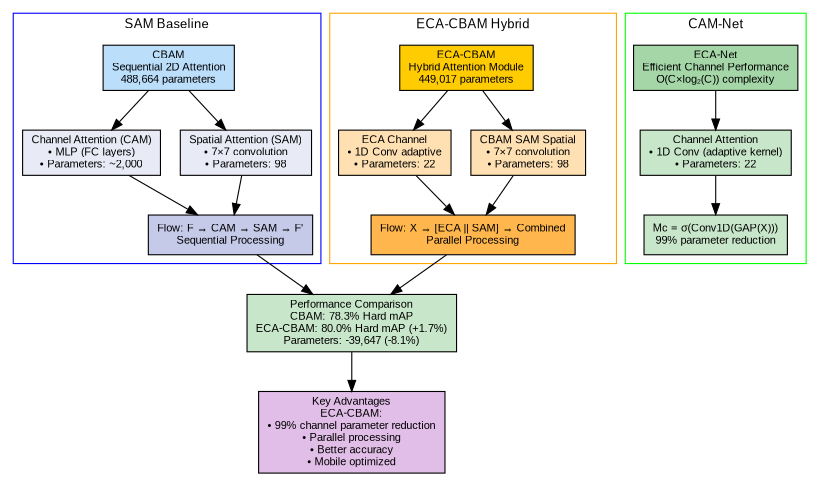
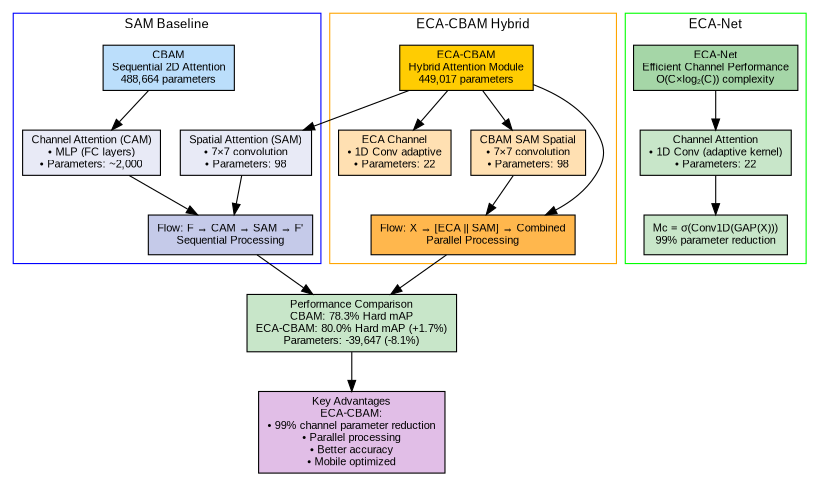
cluster "CAM-Net": label "CAM-Net" -> "ECA-Net"
edge "CBAM Sequential 2D Attention 488,664 parameters" -> "Spatial Attention (SAM) • 7×7 convolution • Parameters: 98": now "ECA-CBAM Hybrid Attention Module 449,017 parameters" -> "Spatial Attention (SAM) • 7×7 convolution • Parameters: 98"
edge "ECA Channel • 1D Conv adaptive • Parameters: 22" -> "Flow: X → [ECA || SAM] → Combined Parallel Processing": now "ECA-CBAM Hybrid Attention Module 449,017 parameters" -> "Flow: X → [ECA || SAM] → Combined Parallel Processing"
